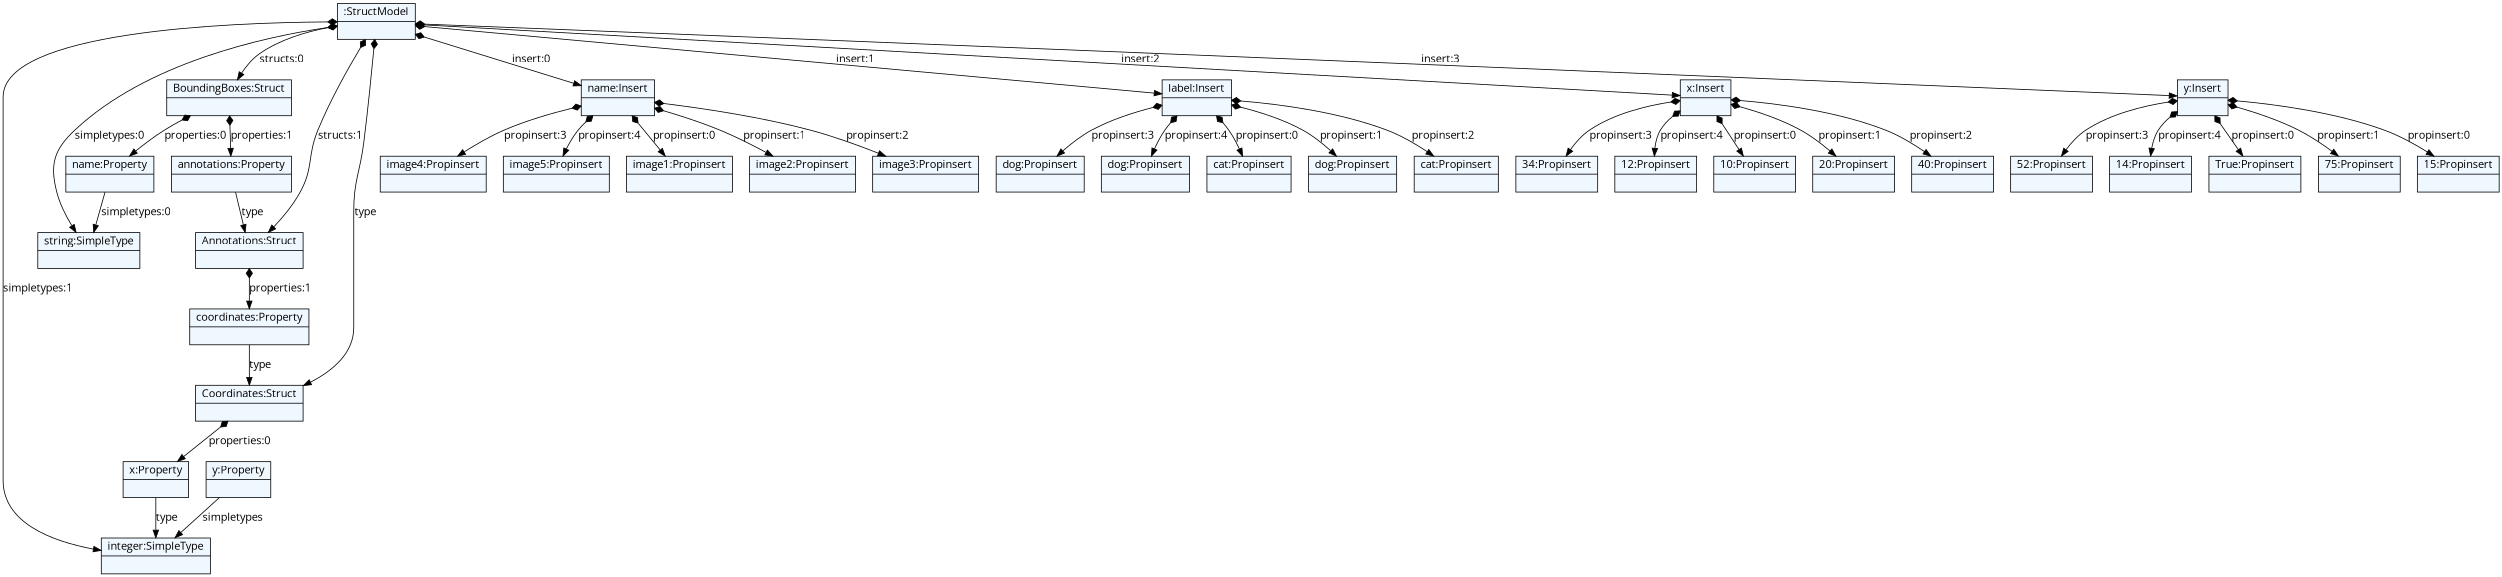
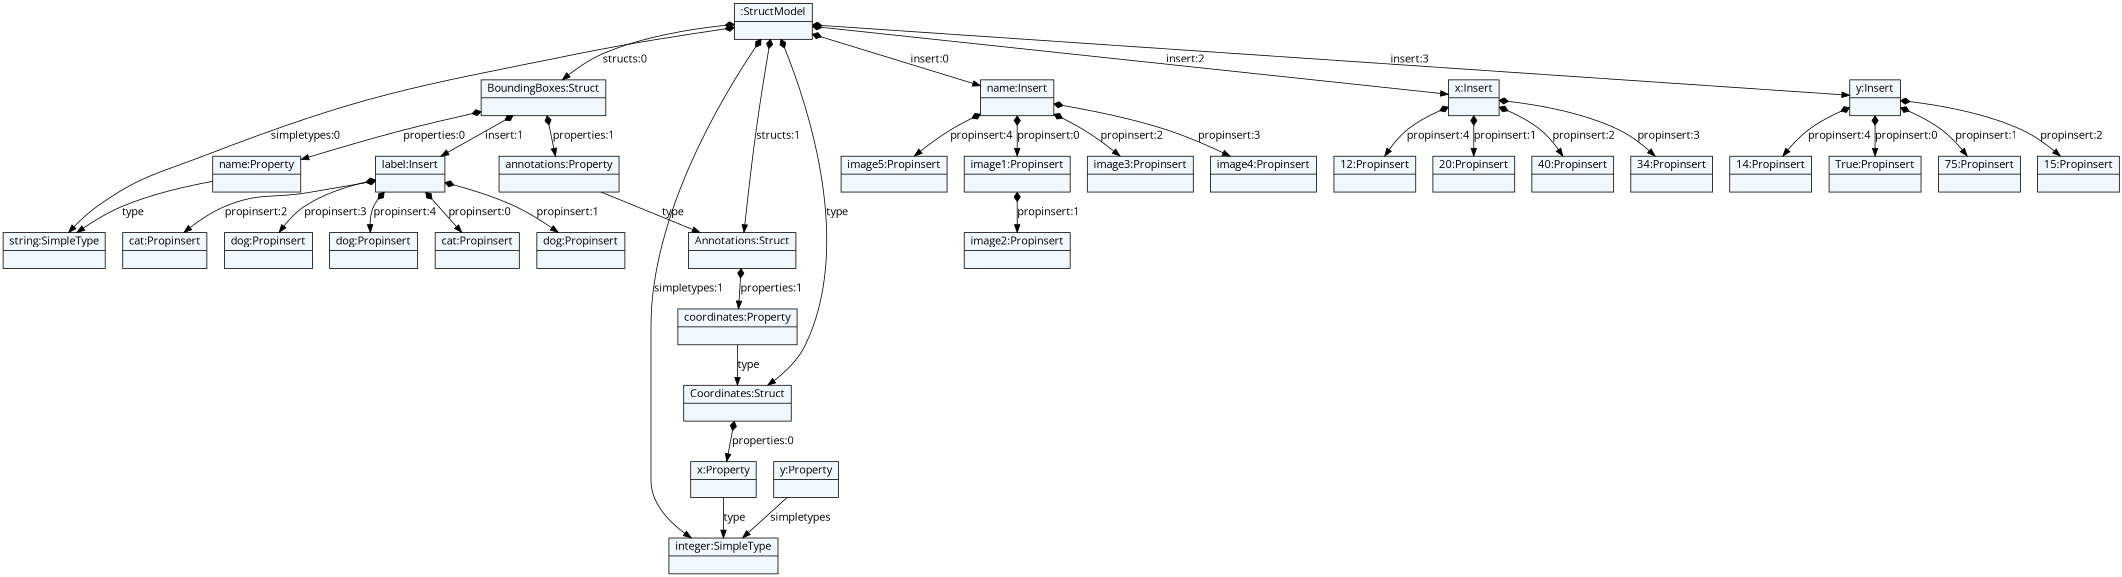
edge ":StructModel" -- "label:Insert": now "BoundingBoxes:Struct" -- "label:Insert"
edge "name:Insert" -- "image2:Propinsert": now "image1:Propinsert" -- "image2:Propinsert"
edge "y:Insert" -- "15:Propinsert": label "propinsert:0" -> "propinsert:2"
node "10:Propinsert": removed
node "52:Propinsert": removed
edge "name:Property" -- "string:SimpleType": label "simpletypes:0" -> "type"
